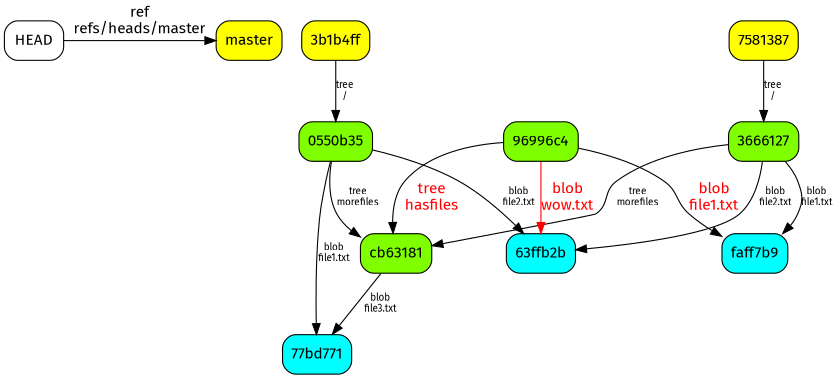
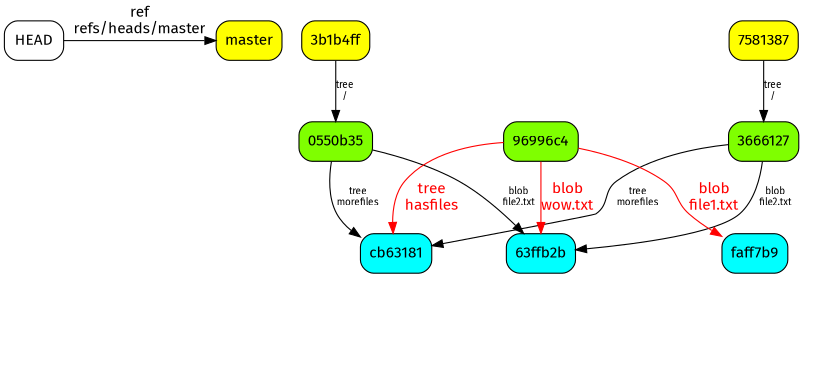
edge "96996c4" -> "cb63181": color black -> red
edge "96996c4" -> "faff7b9": color black -> red
edge "3666127" -> "faff7b9": removed, label "blob file1.txt"
node "cb63181": fillcolor chartreuse -> cyan
node "77bd771": removed
